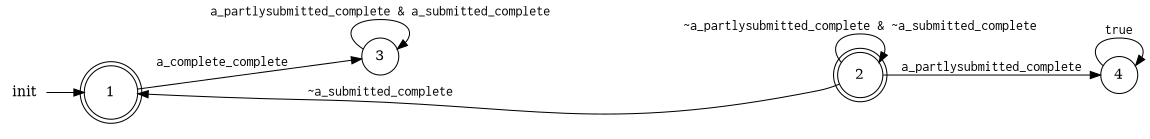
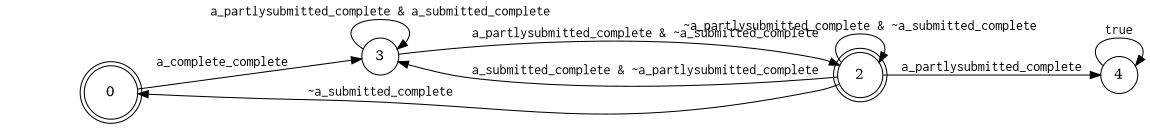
edge "3" -> "2": added, label "a_partlysubmitted_complete & ~a_submitted_complete"
edge "2" -> "3": added, label "a_submitted_complete & ~a_partlysubmitted_complete"
node "init": removed
node "1": label "1" -> "0"
